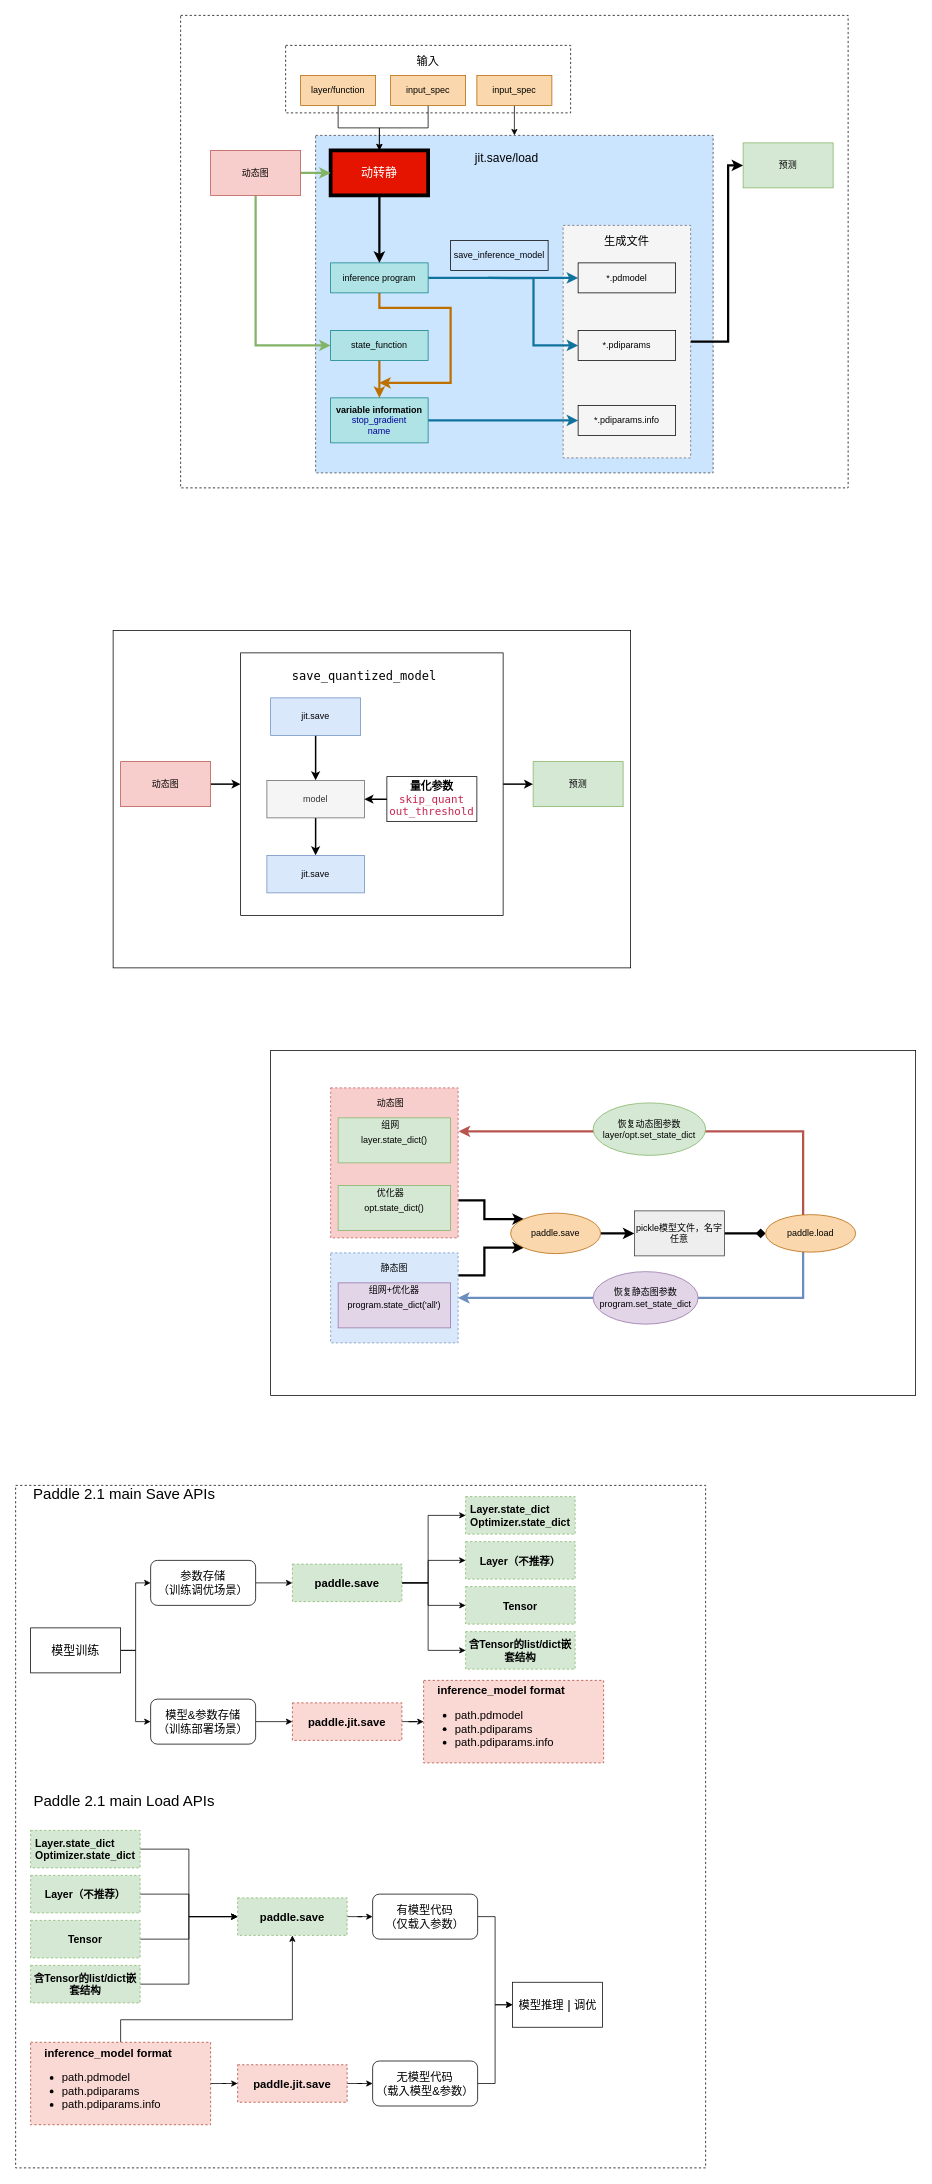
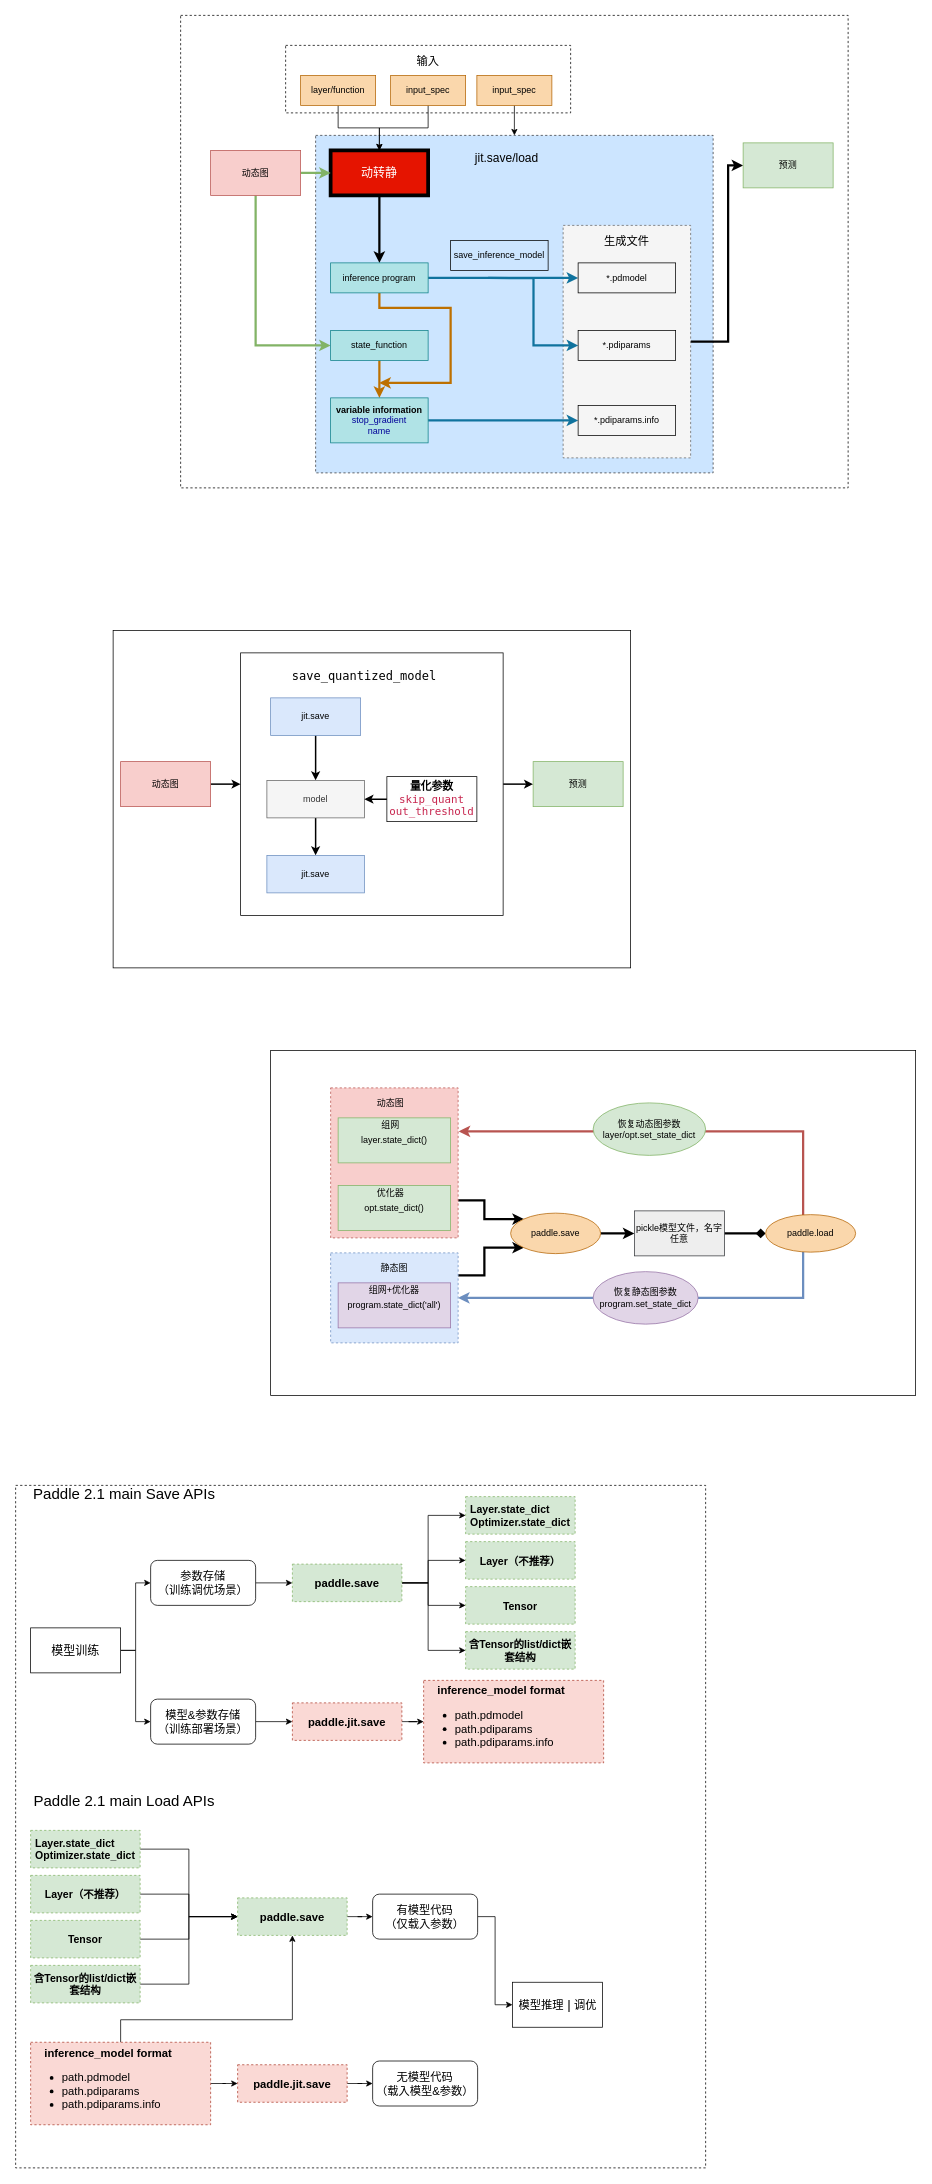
edge "无模型代码 （载入模型&参数）" -> "模型推理 | 调优": removed
